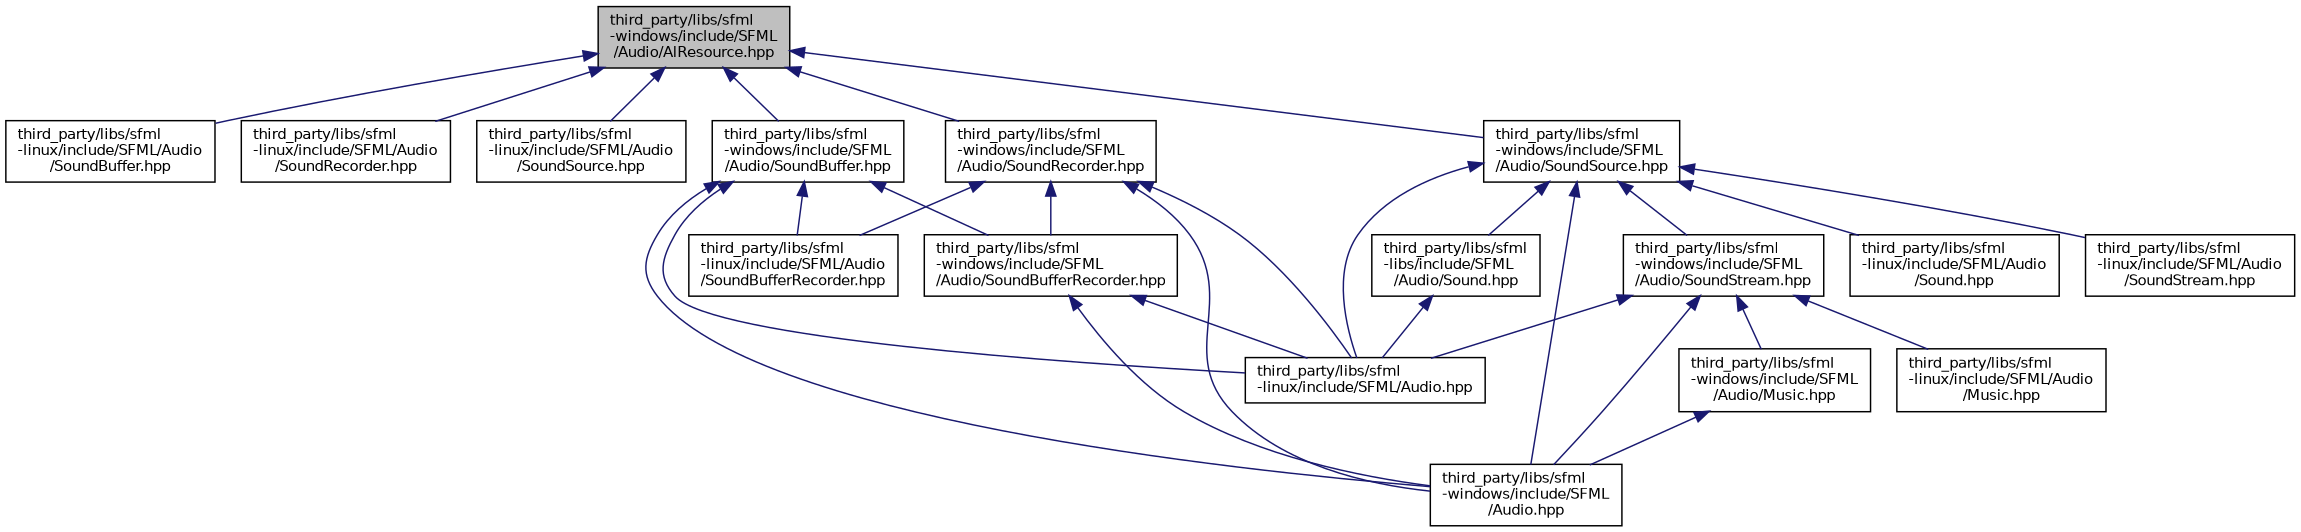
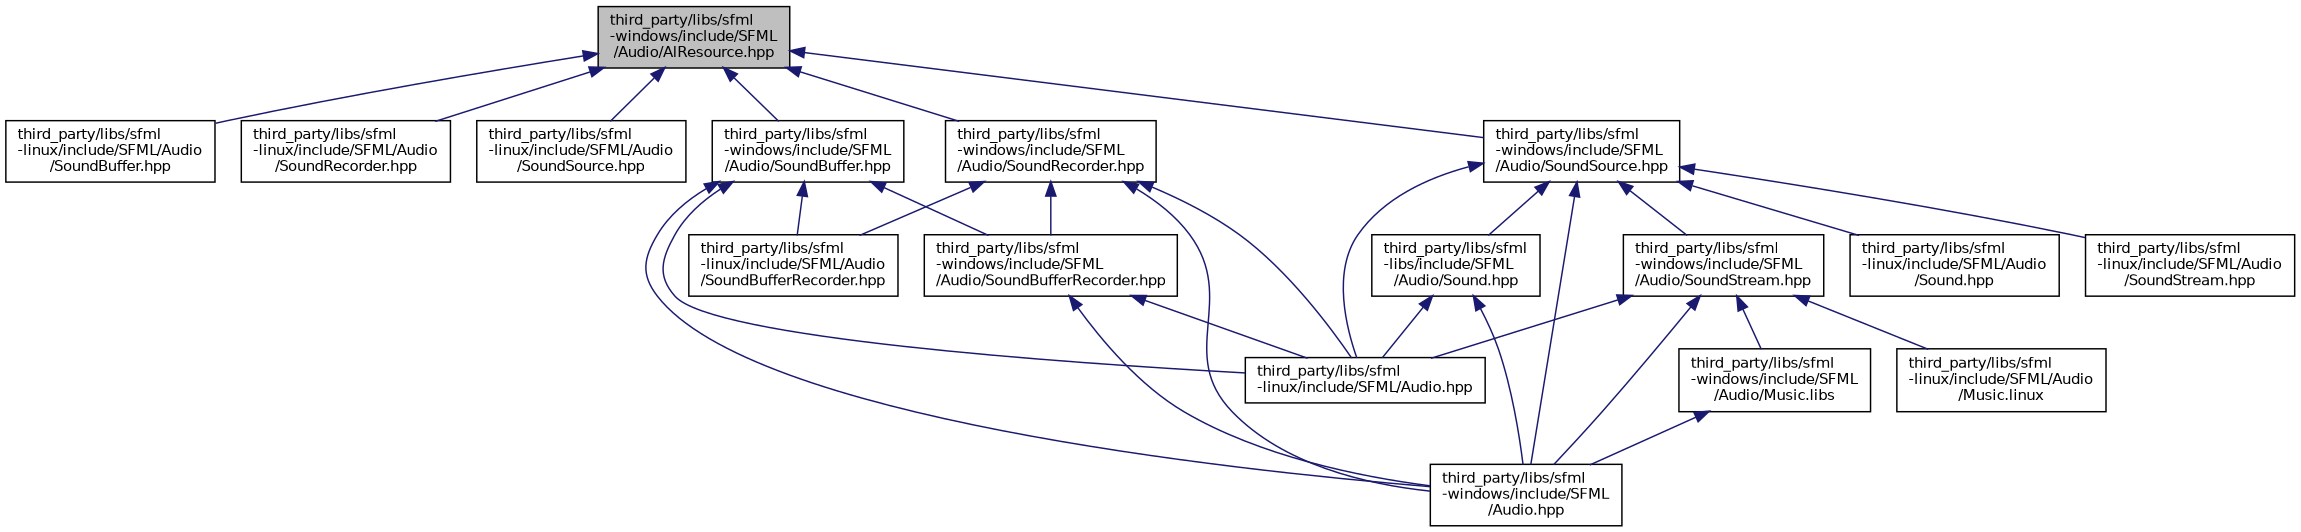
node "third_party/libs/sfml -windows/include/SFML /Audio/Music.hpp": label "third_party/libs/sfml -windows/include/SFML /Audio/Music.hpp" -> "third_party/libs/sfml -windows/include/SFML /Audio/Music.libs"
node "third_party/libs/sfml -linux/include/SFML/Audio /Music.hpp": label "third_party/libs/sfml -linux/include/SFML/Audio /Music.hpp" -> "third_party/libs/sfml -linux/include/SFML/Audio /Music.linux"
edge "third_party/libs/sfml -windows/include/SFML /Audio.hpp" -> "third_party/libs/sfml -libs/include/SFML /Audio/Sound.hpp": added
